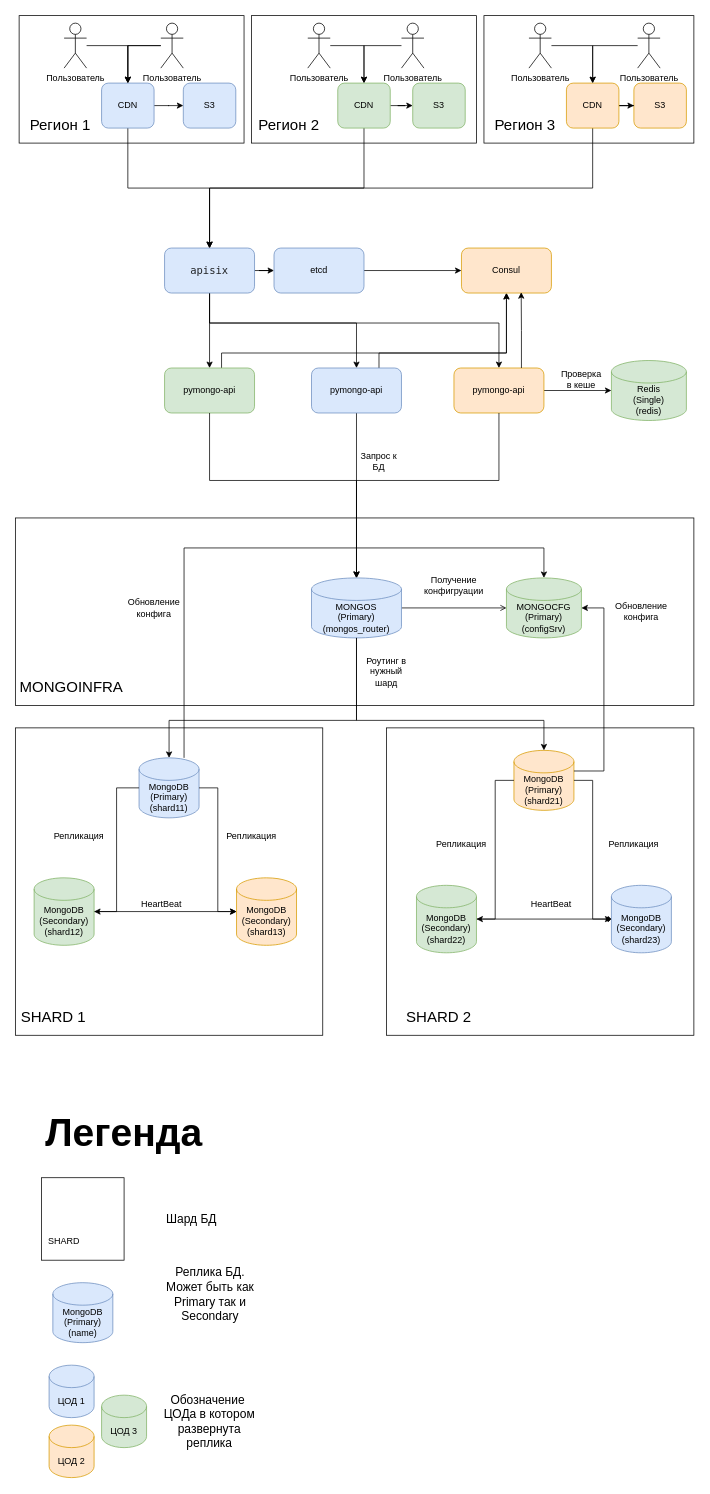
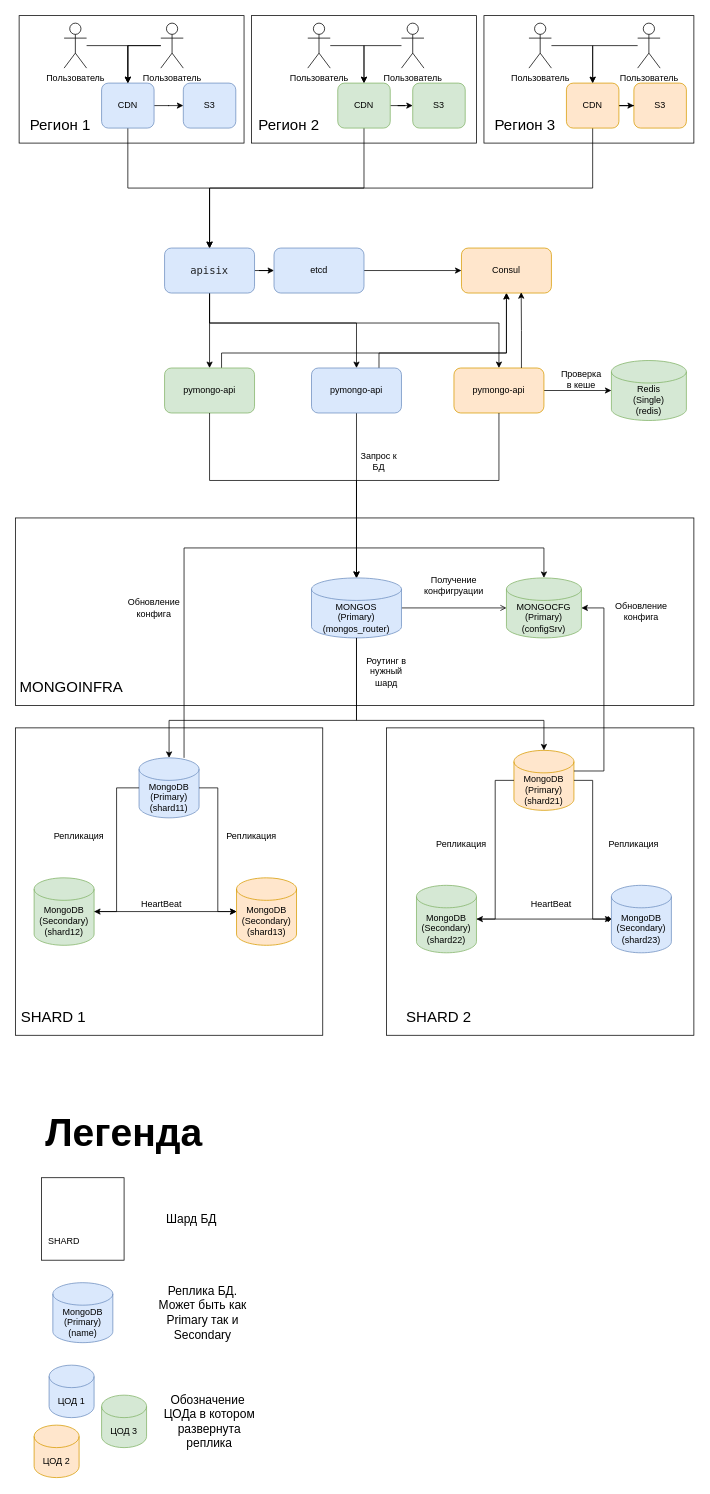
node "Реплика БД. Может быть как Primary так и Secondary": moved (210, 1294) -> (203, 1313)
node "ЦОД 2": moved (72, 1452) -> (57, 1452)
